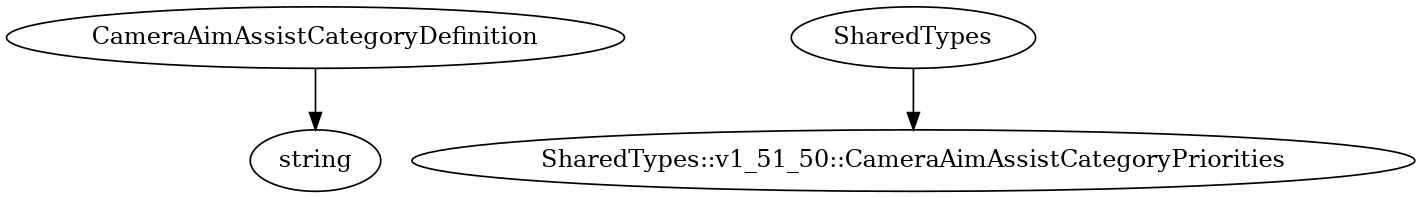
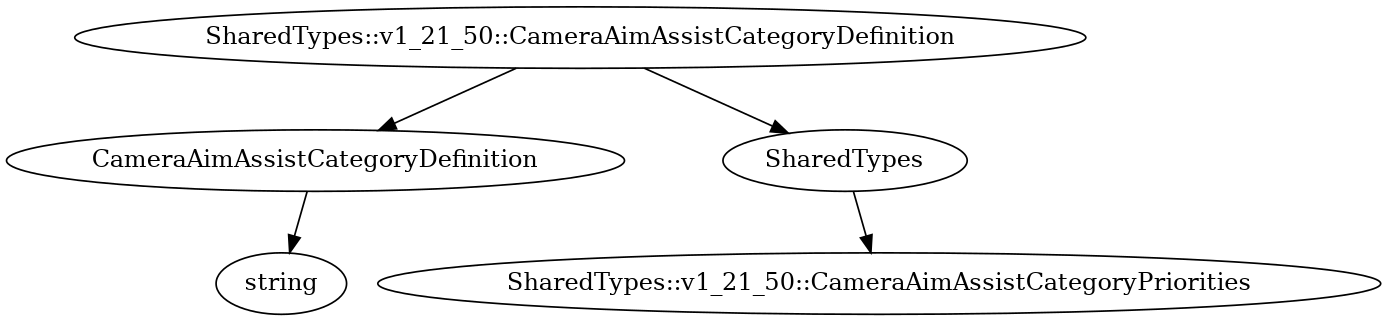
node "SharedTypes::v1_21_50::CameraAimAssistCategoryDefinition": added
node "SharedTypes::v1_51_50::CameraAimAssistCategoryPriorities": label "SharedTypes::v1_51_50::CameraAimAssistCategoryPriorities" -> "SharedTypes::v1_21_50::CameraAimAssistCategoryPriorities"
